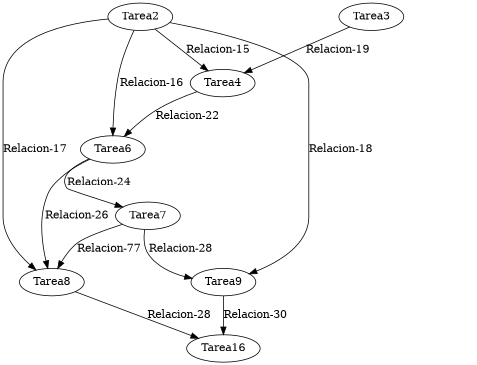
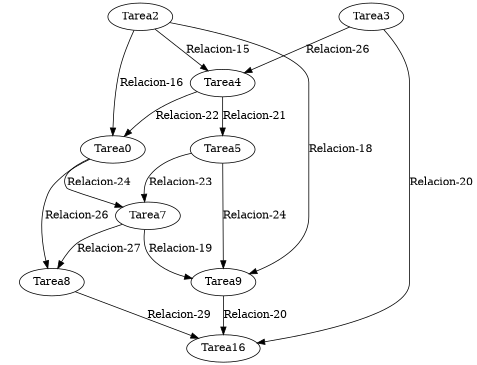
edge "Tarea3" -> "Tarea4": label "Relacion-19" -> "Relacion-26"
edge "Tarea2" -> "Tarea8": removed, label "Relacion-17"
node "Tarea6": label "Tarea6" -> "Tarea0"
node "Tarea5": added
edge "Tarea3" -> "Tarea16": added, label "Relacion-20"
edge "Tarea7" -> "Tarea8": label "Relacion-77" -> "Relacion-27"
edge "Tarea7" -> "Tarea9": label "Relacion-28" -> "Relacion-19"
edge "Tarea8" -> "Tarea16": label "Relacion-28" -> "Relacion-29"
edge "Tarea9" -> "Tarea16": label "Relacion-30" -> "Relacion-20"
